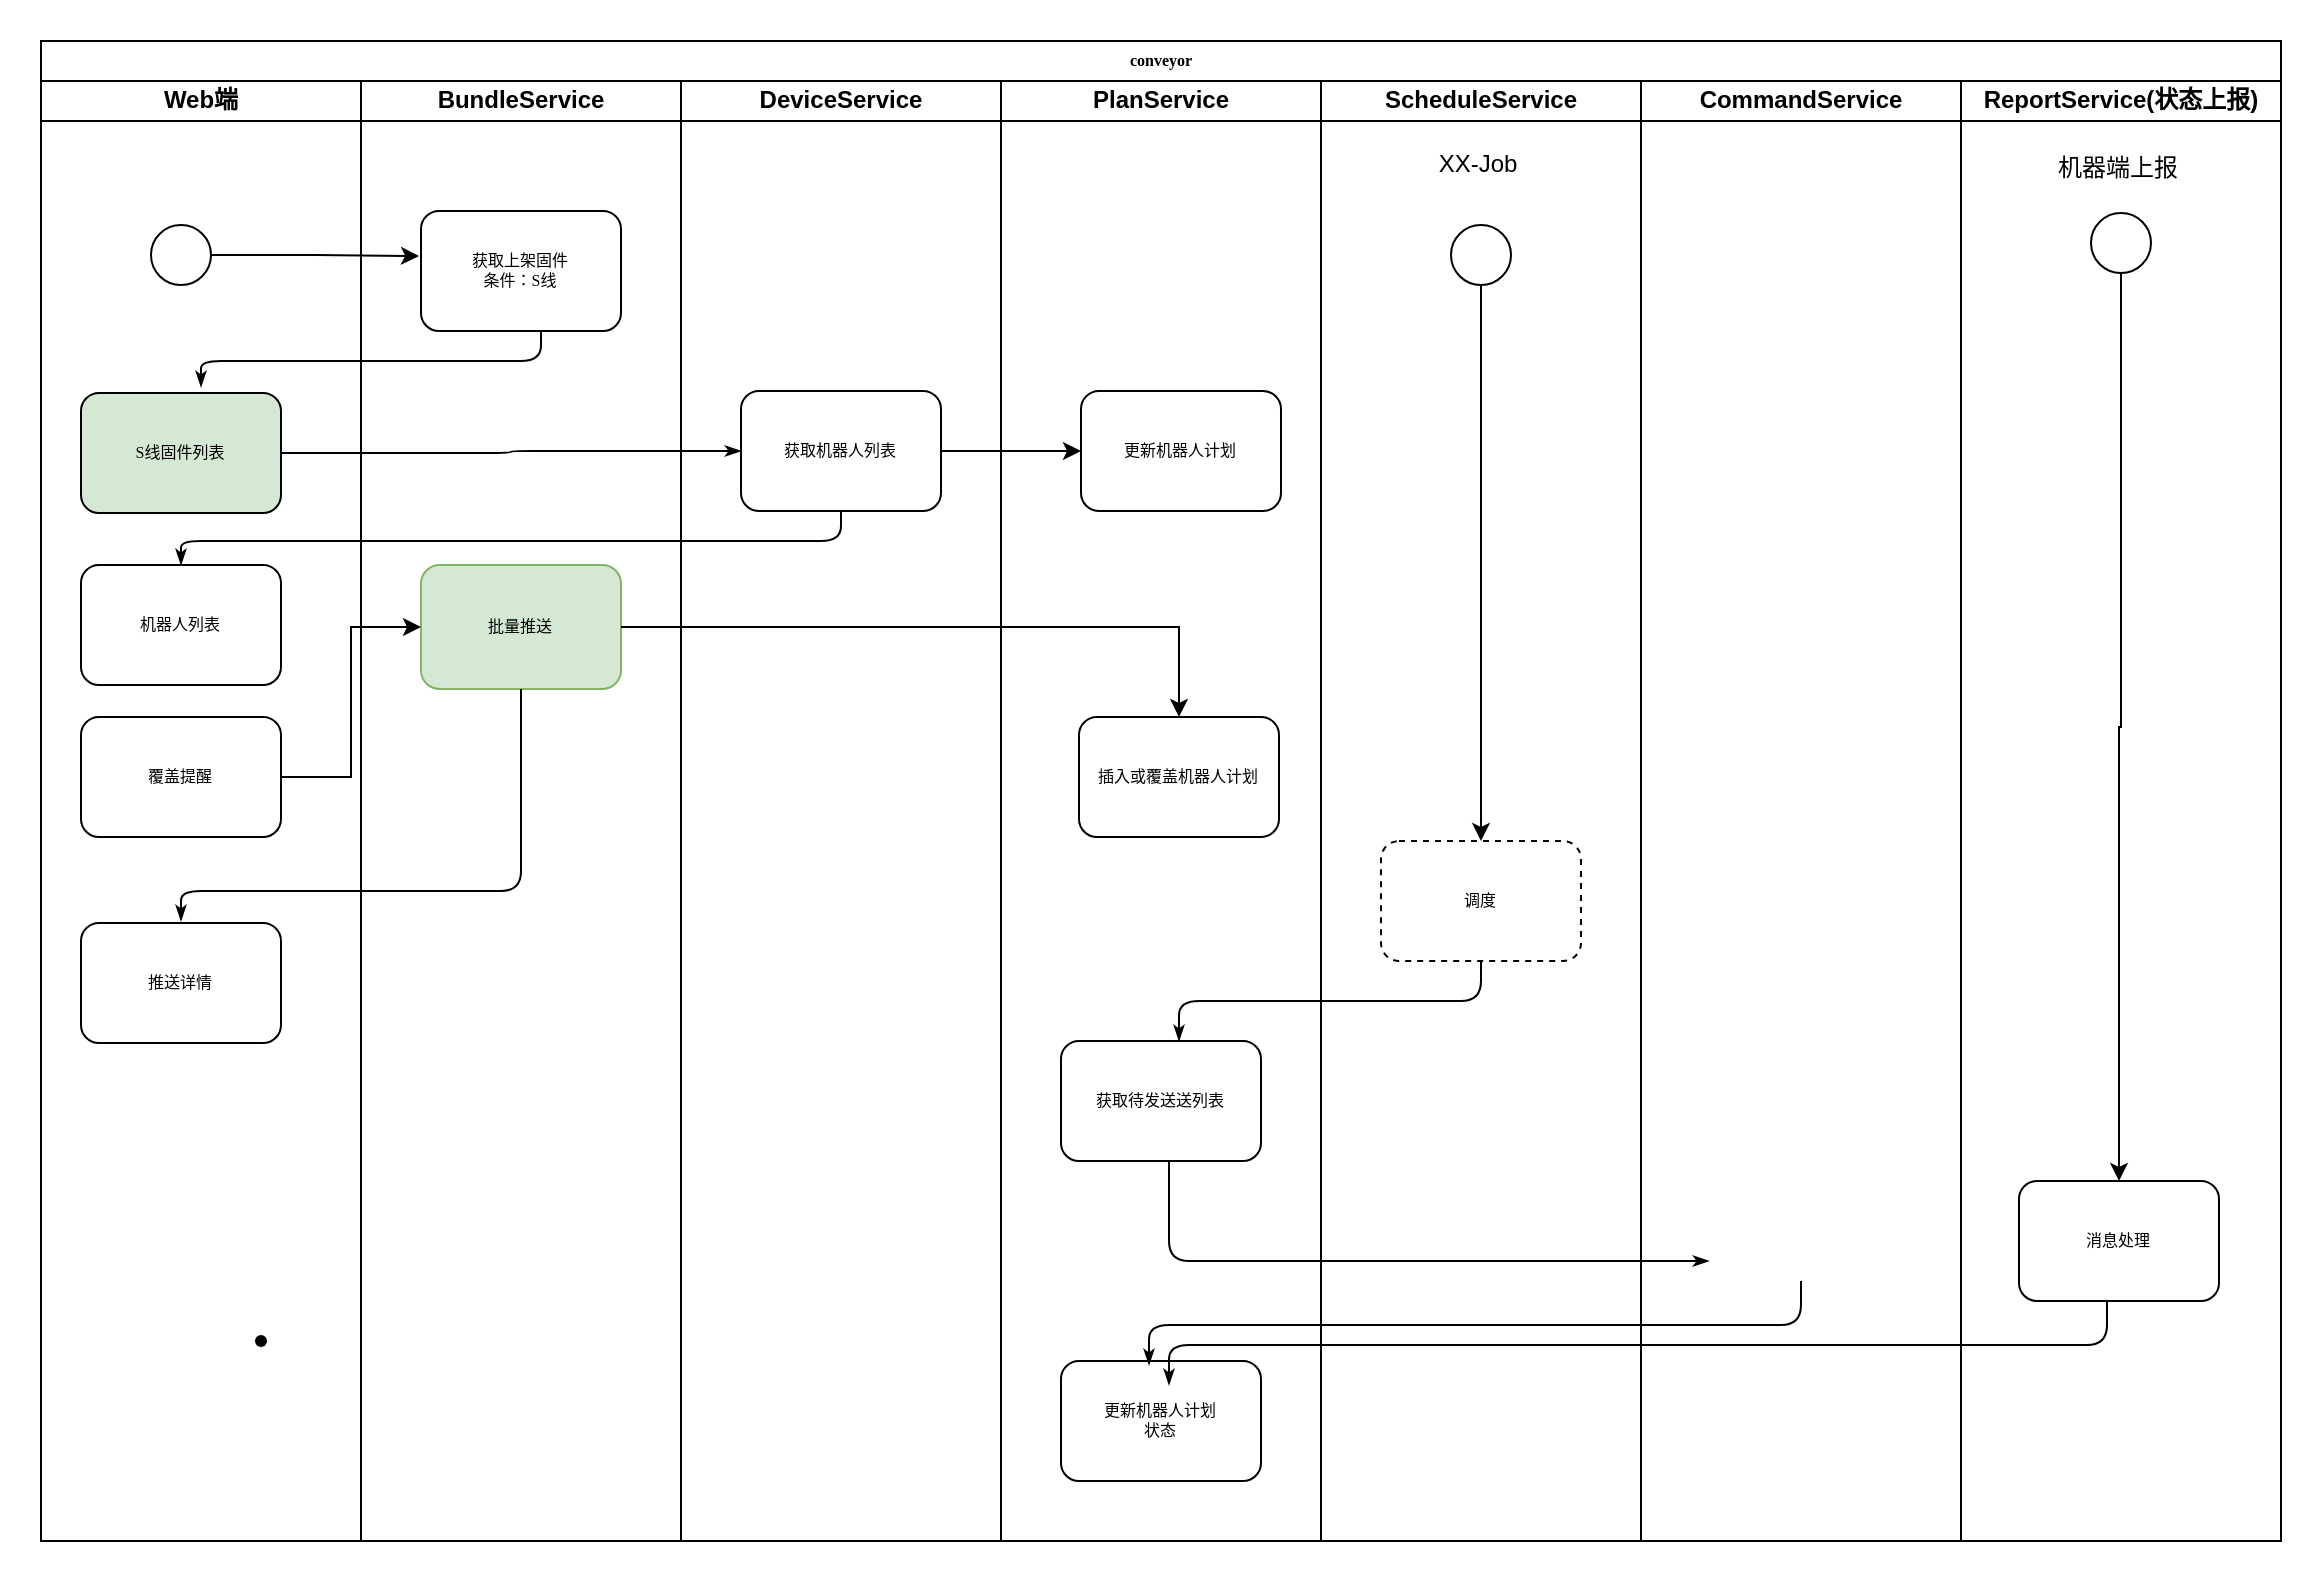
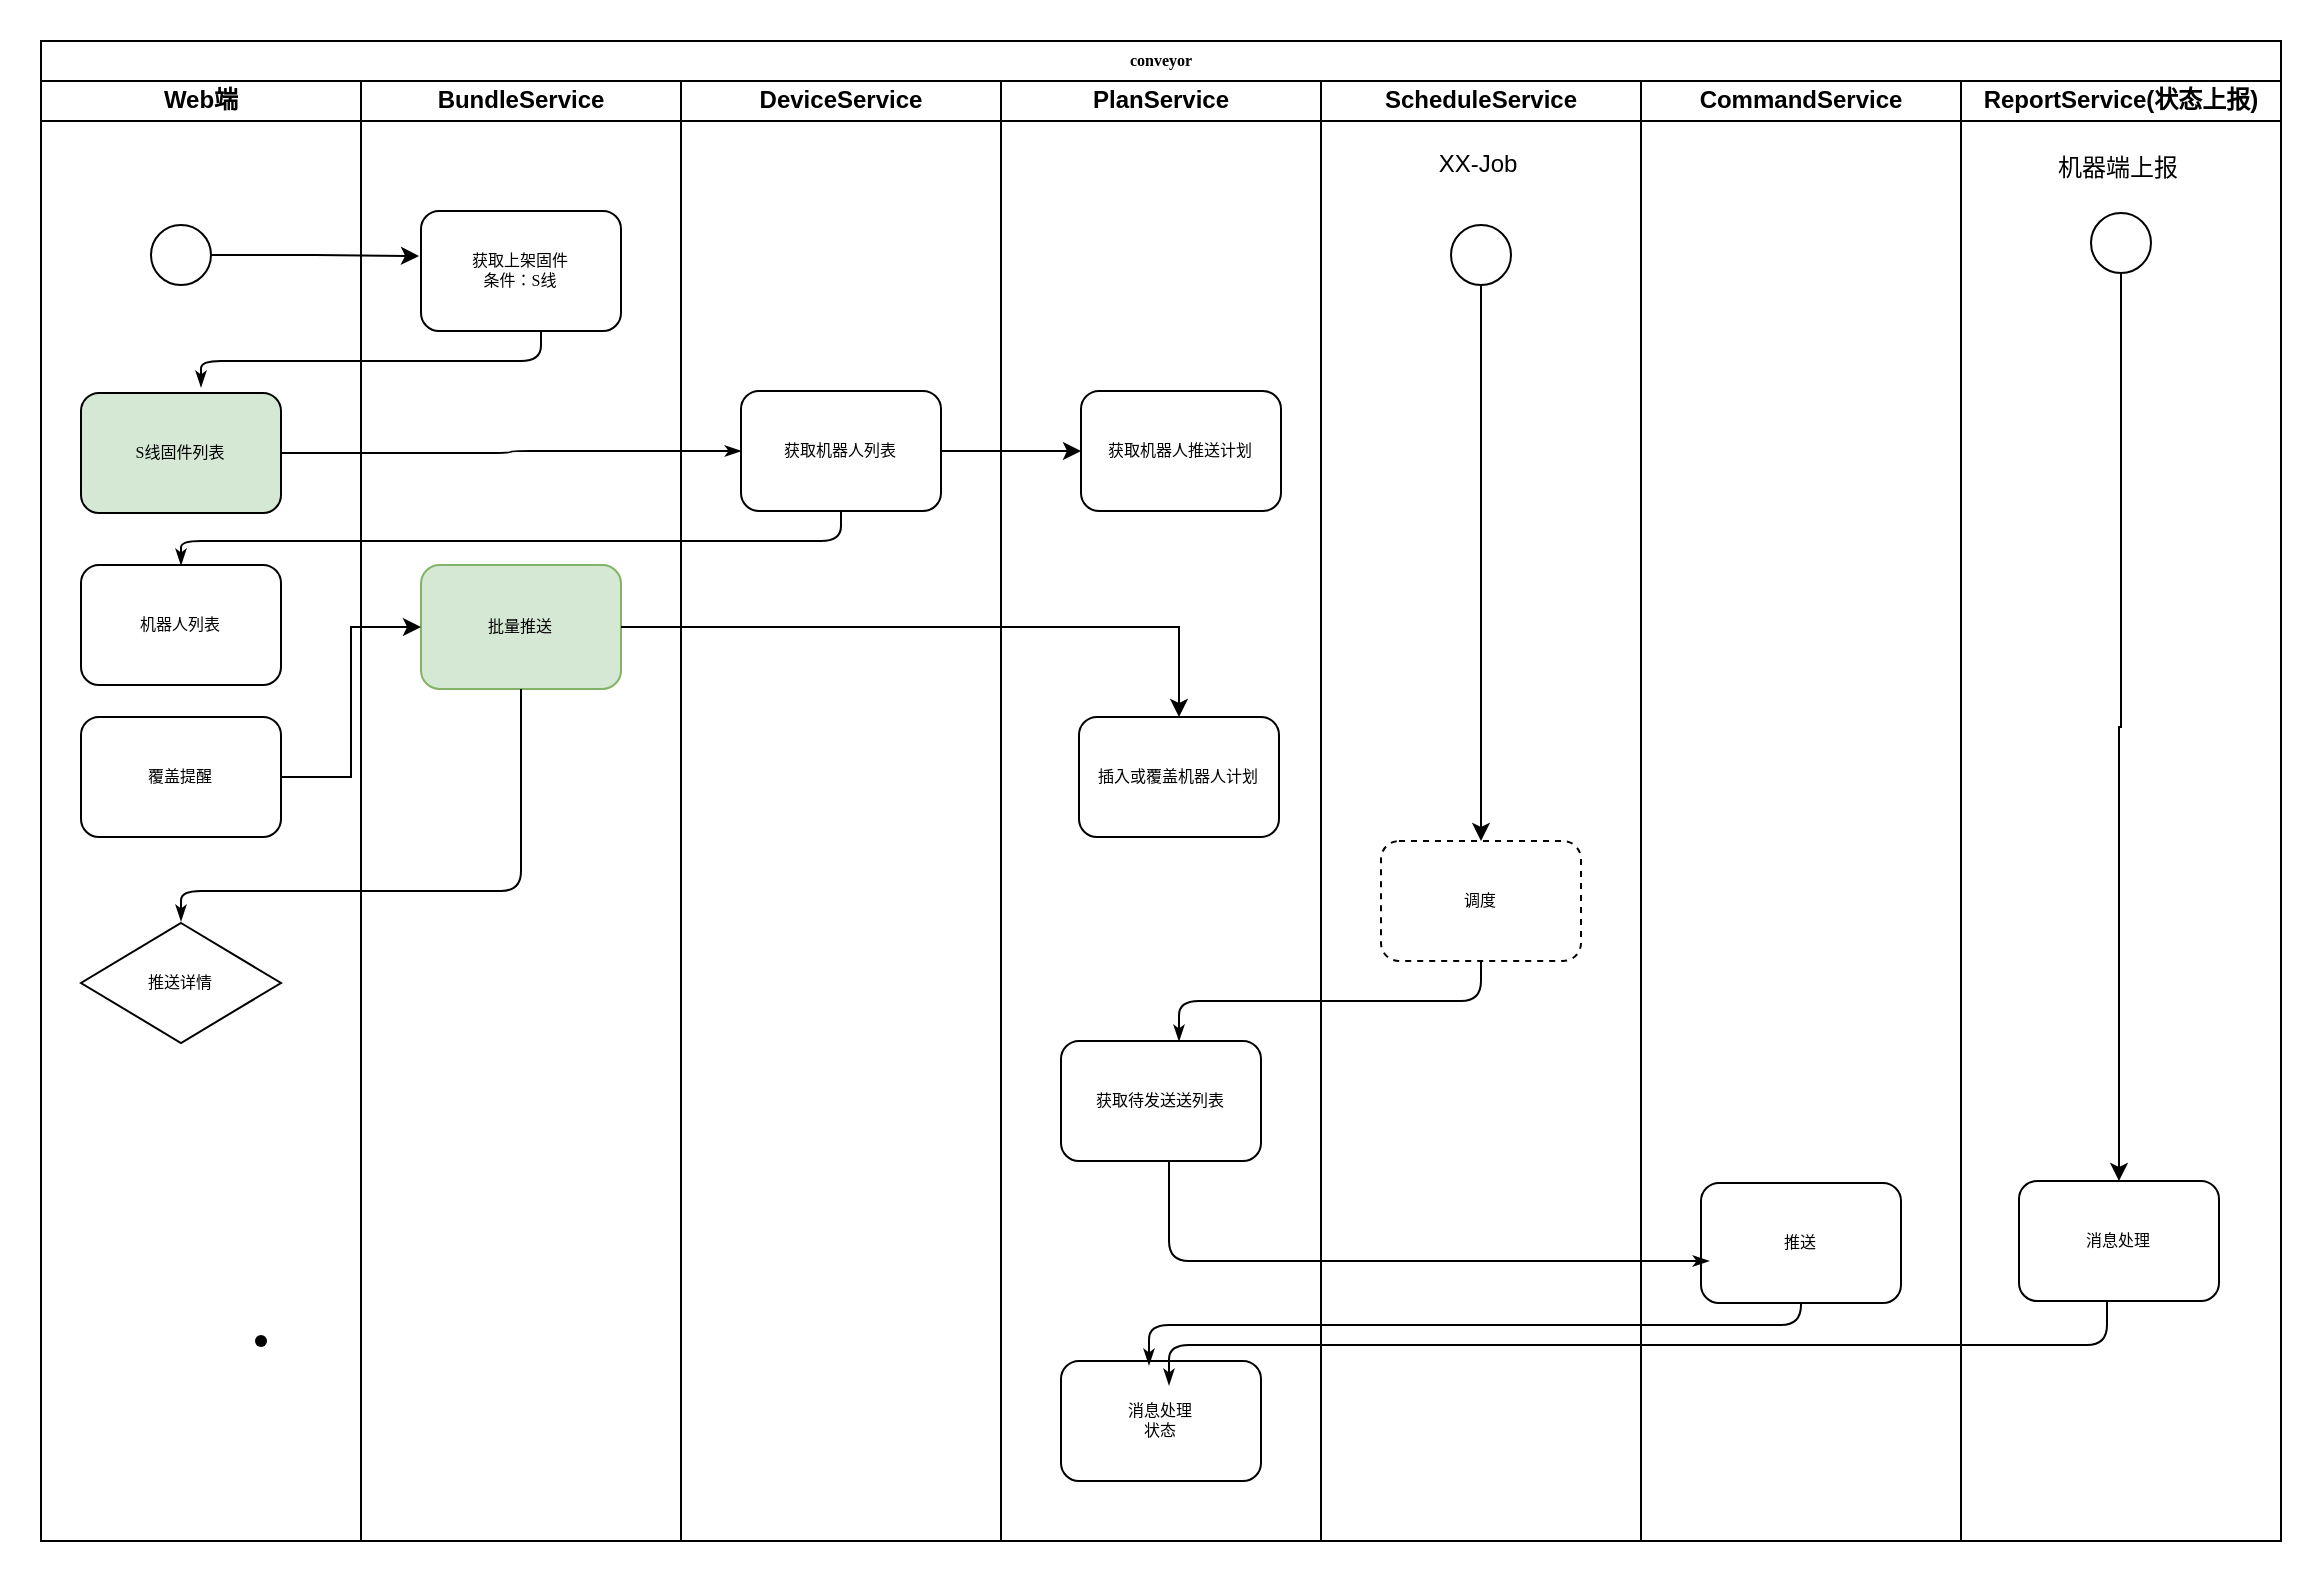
node "更新机器人计划": label "更新机器人计划" -> "获取机器人推送计划"
node "推送详情": shape rounded rectangle -> diamond
node "推送": added
node "更新机器人计划 状态": label "更新机器人计划 状态" -> "消息处理 状态"
